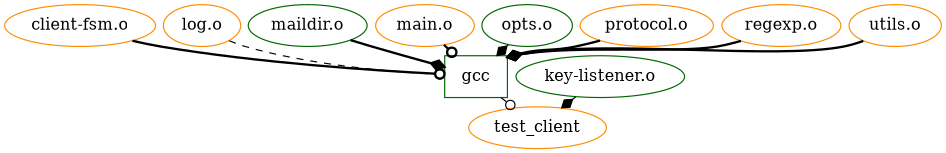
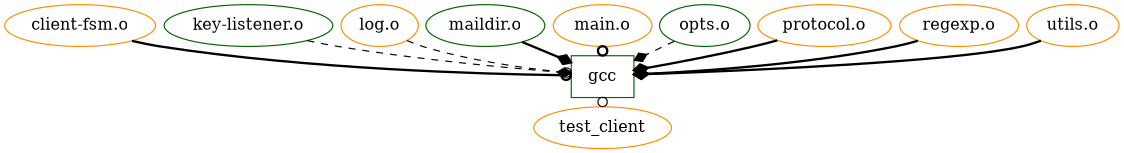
edge "key-listener.o" -> "test_client": now "key-listener.o" -> "gcc"
